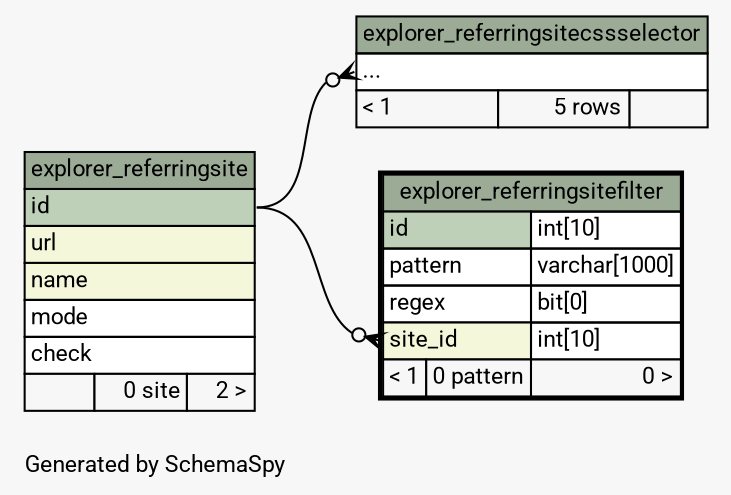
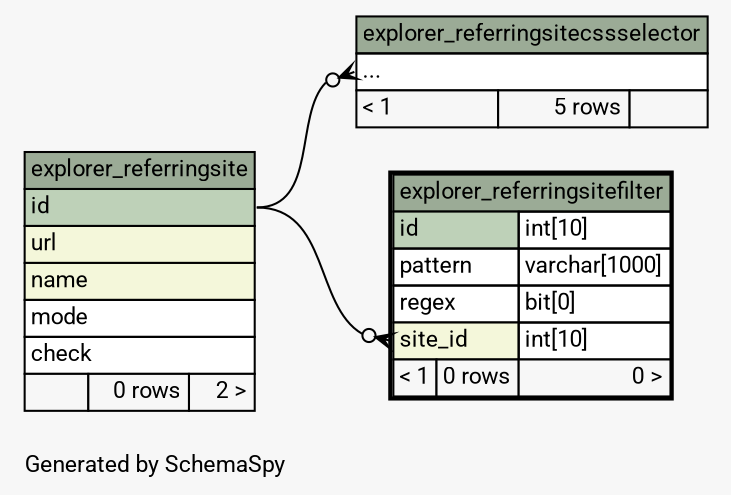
node "explorer_referringsitefilter": text "0 pattern" -> "0 rows"
node "explorer_referringsite": text "0 site" -> "0 rows"
